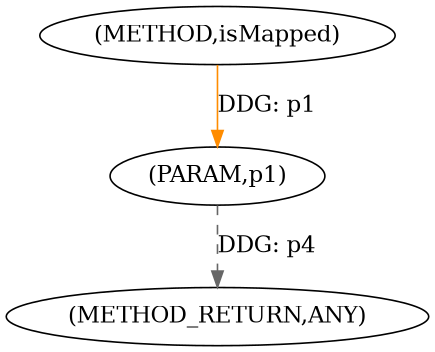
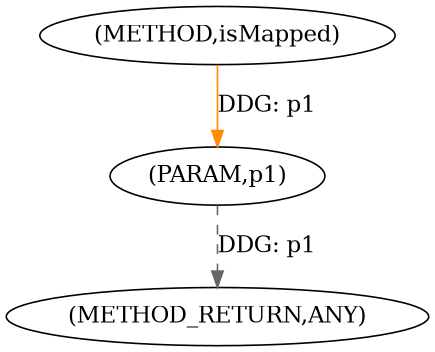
edge "(PARAM,p1)" -> "(METHOD_RETURN,ANY)": label "DDG: p4" -> "DDG: p1"
